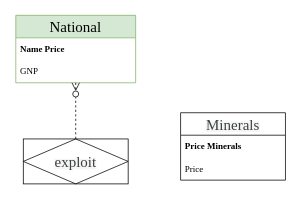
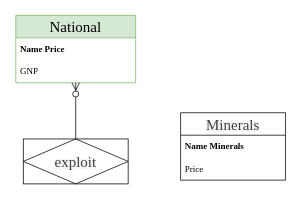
edge "exploit" -> "National": style dashed -> solid
node "Price Minerals": label "Price Minerals" -> "Name Minerals"
